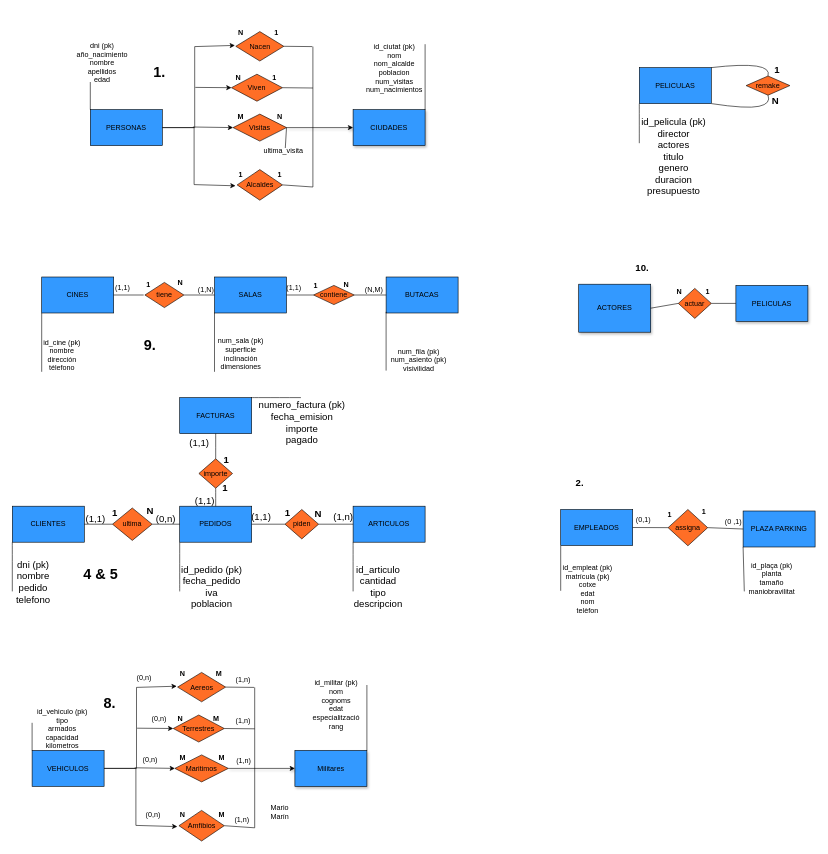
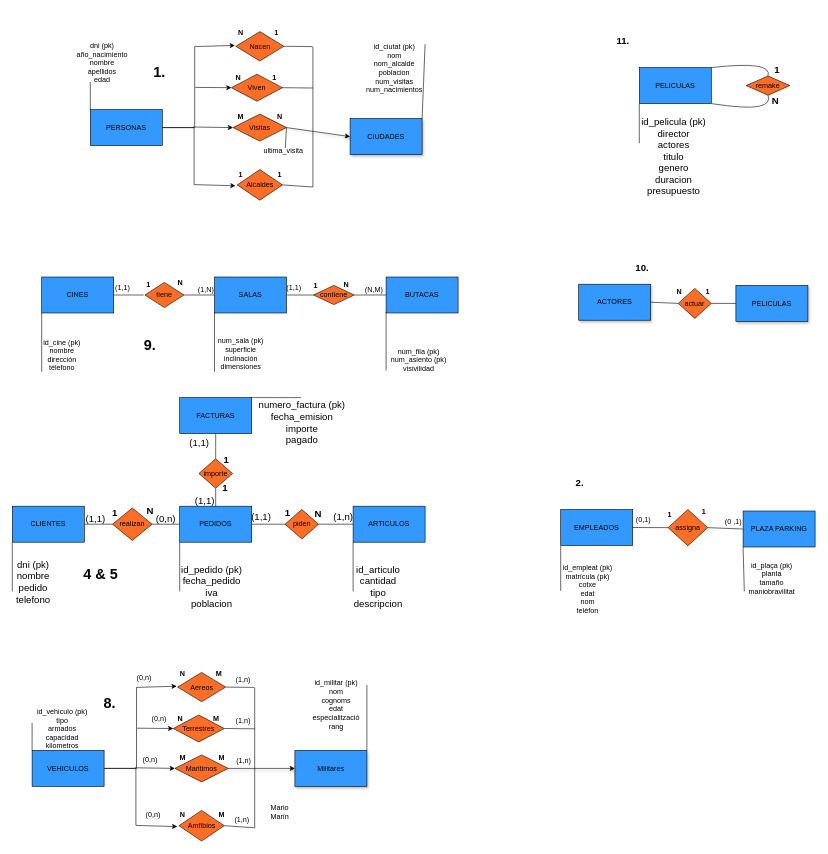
node "11.": added
node "CIUDADES": moved (389, 128) -> (386, 137)
node "ACTORES": size 72x48 -> 72x36
node "ultima": label "ultima" -> "realizan"
